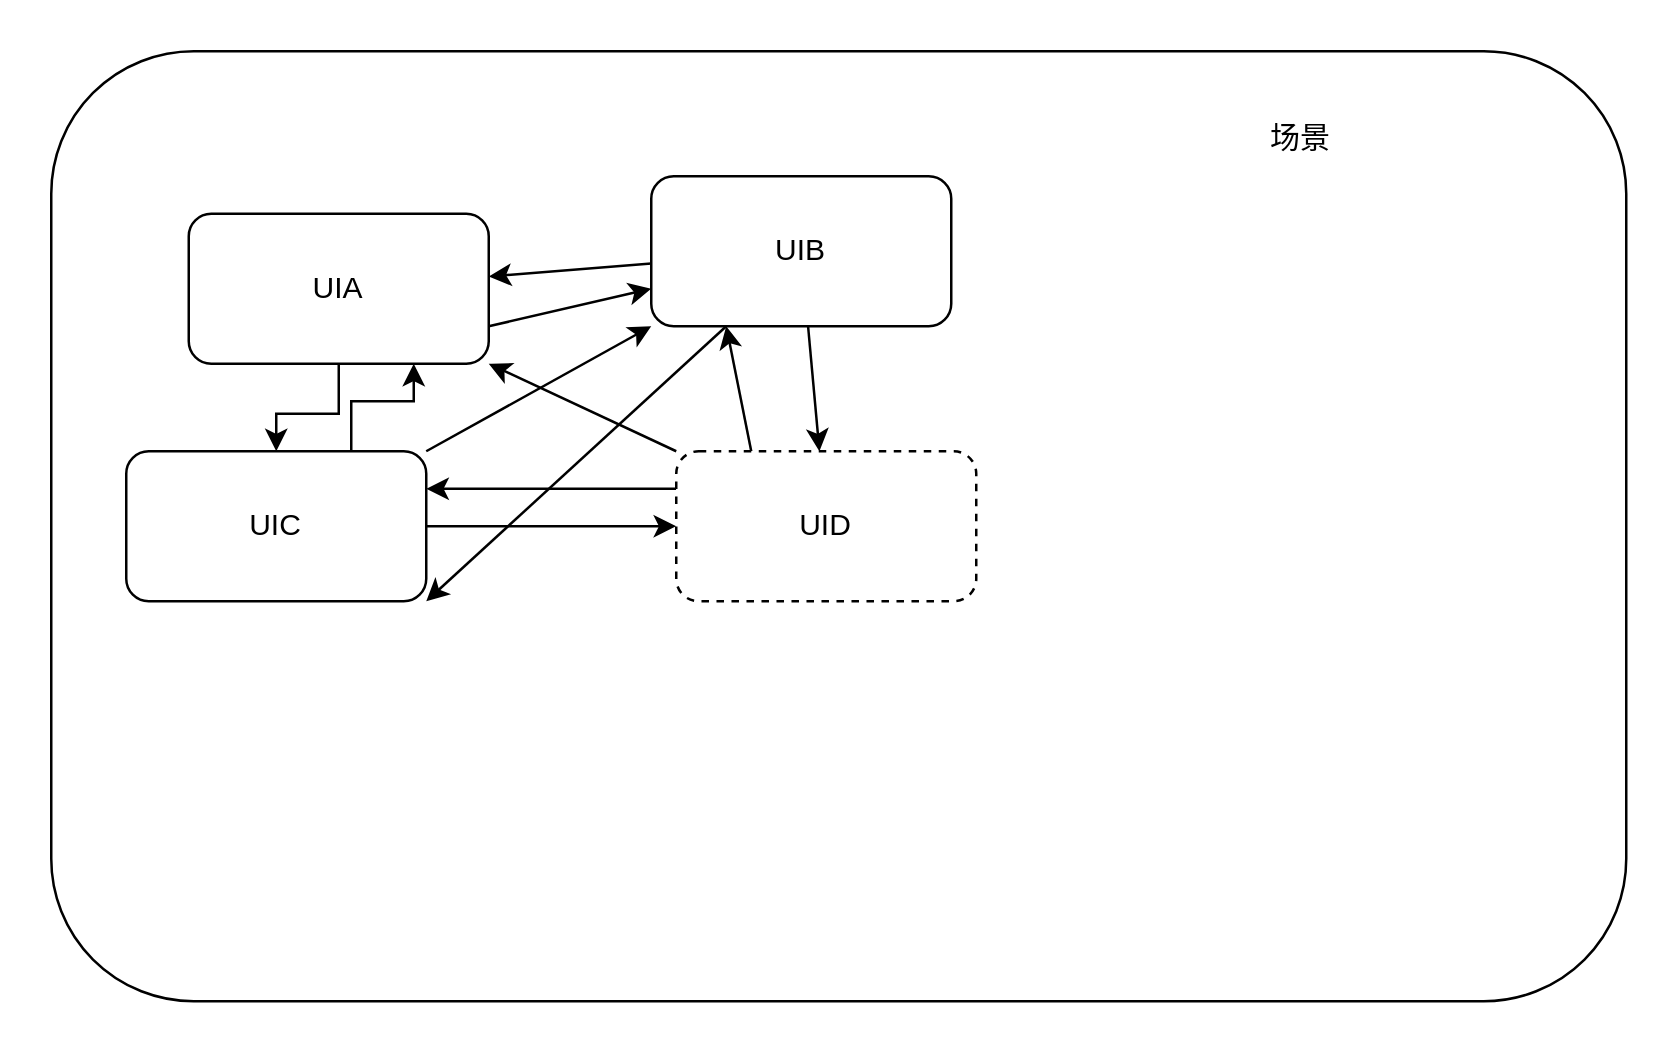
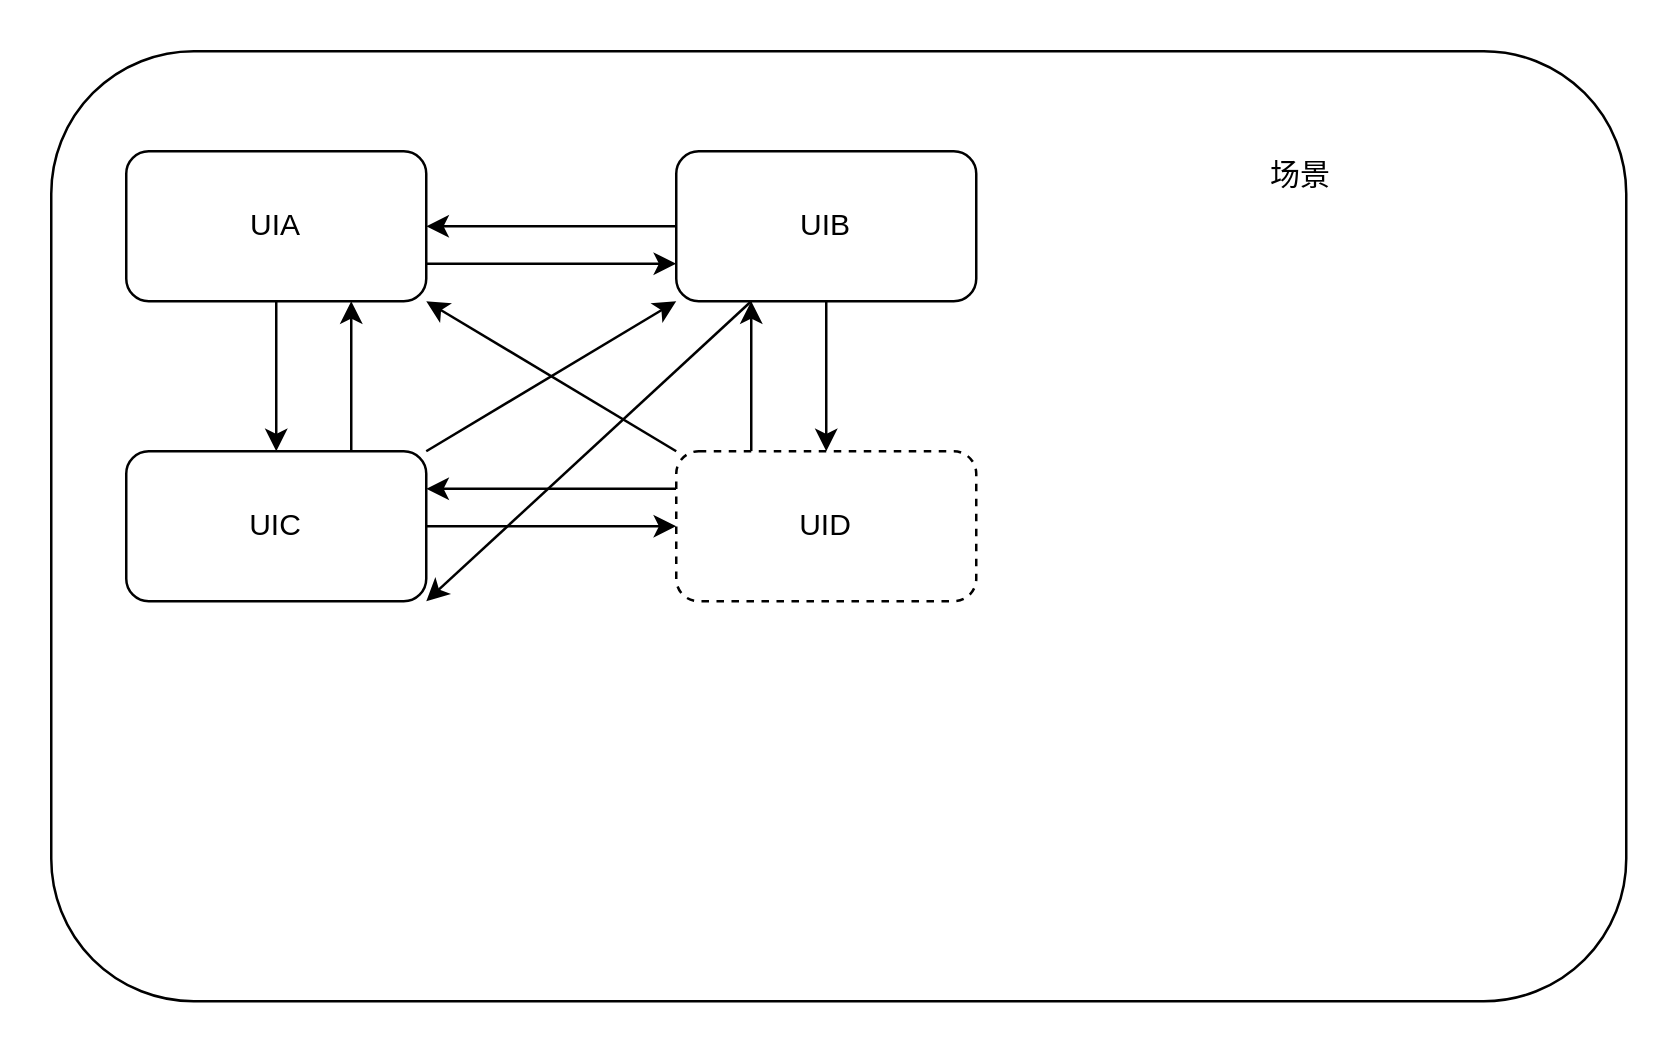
node "场景": moved (1301, 139) -> (1301, 176)
node "UIB": moved (801, 251) -> (826, 226)
node "UIA": moved (339, 289) -> (276, 226)
